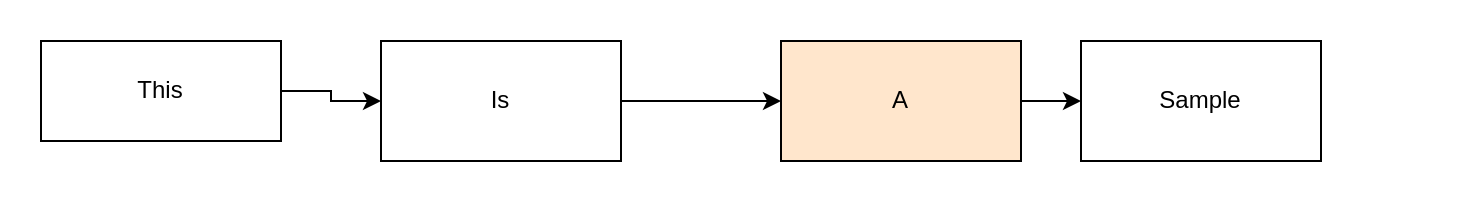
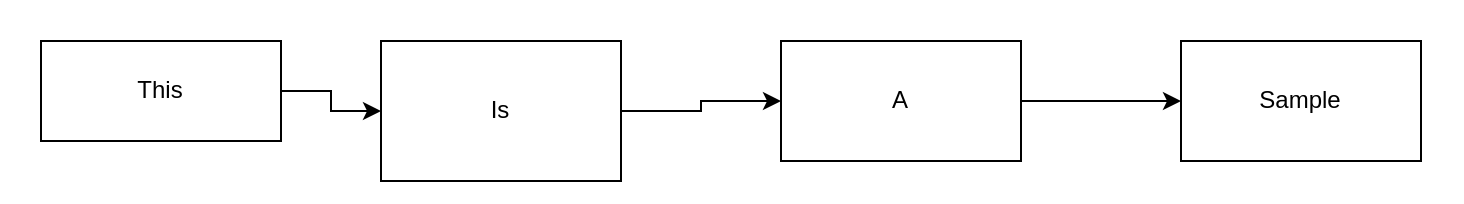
node "Is": size 240x120 -> 240x140
node "A": fillcolor #ffe6cc -> #ffffff
node "Sample": moved (1201, 101) -> (1301, 101)
